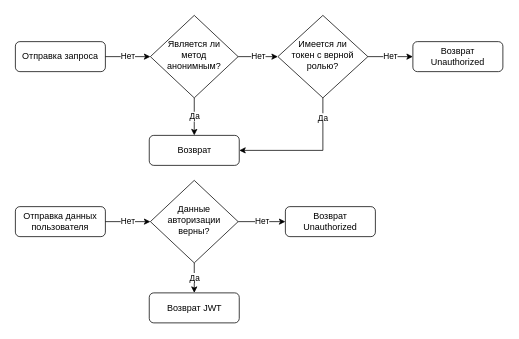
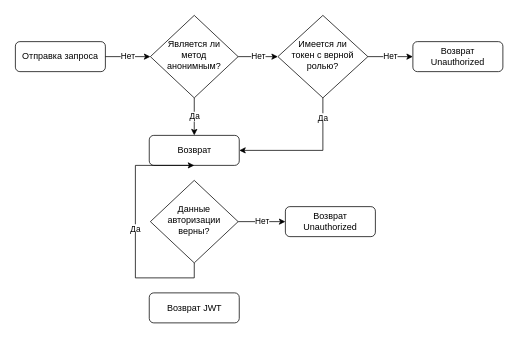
node "Отправка данных пользователя": removed
edge "Отправка данных пользователя" -> "Данные авторизации верны?": removed, label "Нет"
edge "Данные авторизации верны?" -> "Возврат JWT": now "Данные авторизации верны?" -> "Возврат"
